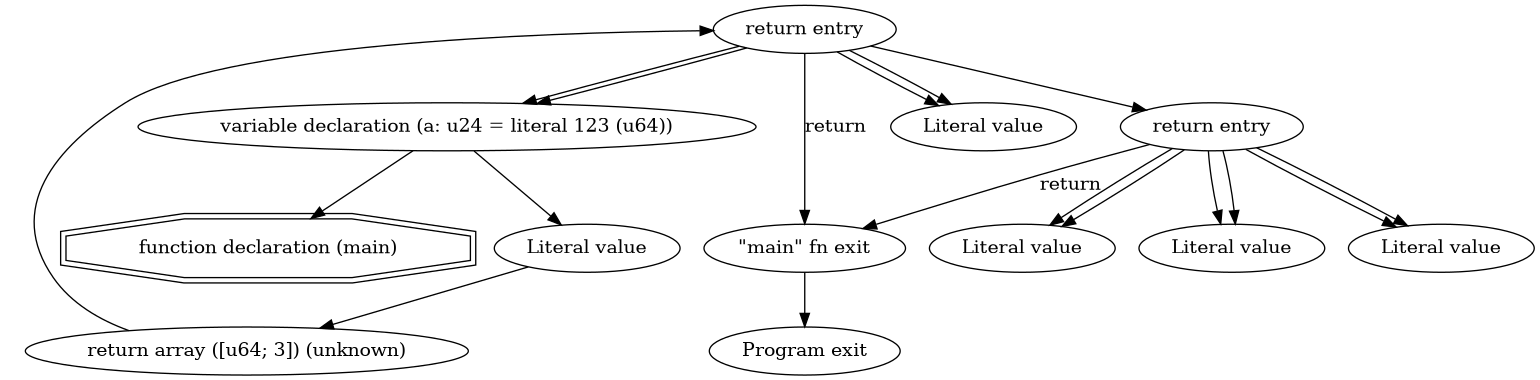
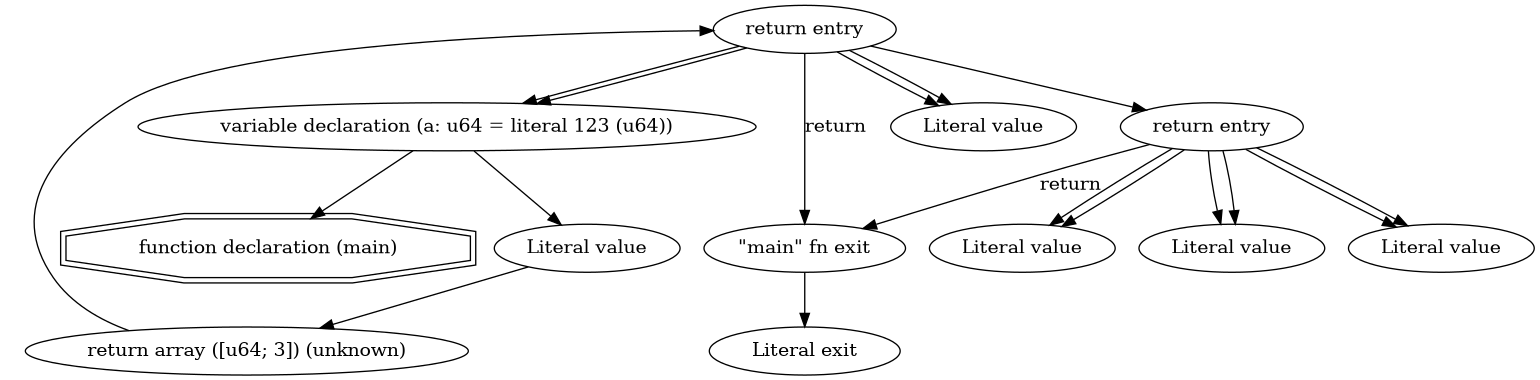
node "variable declaration (a: u24 = literal 123 (u64))": label "variable declaration (a: u24 = literal 123 (u64))" -> "variable declaration (a: u64 = literal 123 (u64))"
node "Program exit": label "Program exit" -> "Literal exit"
